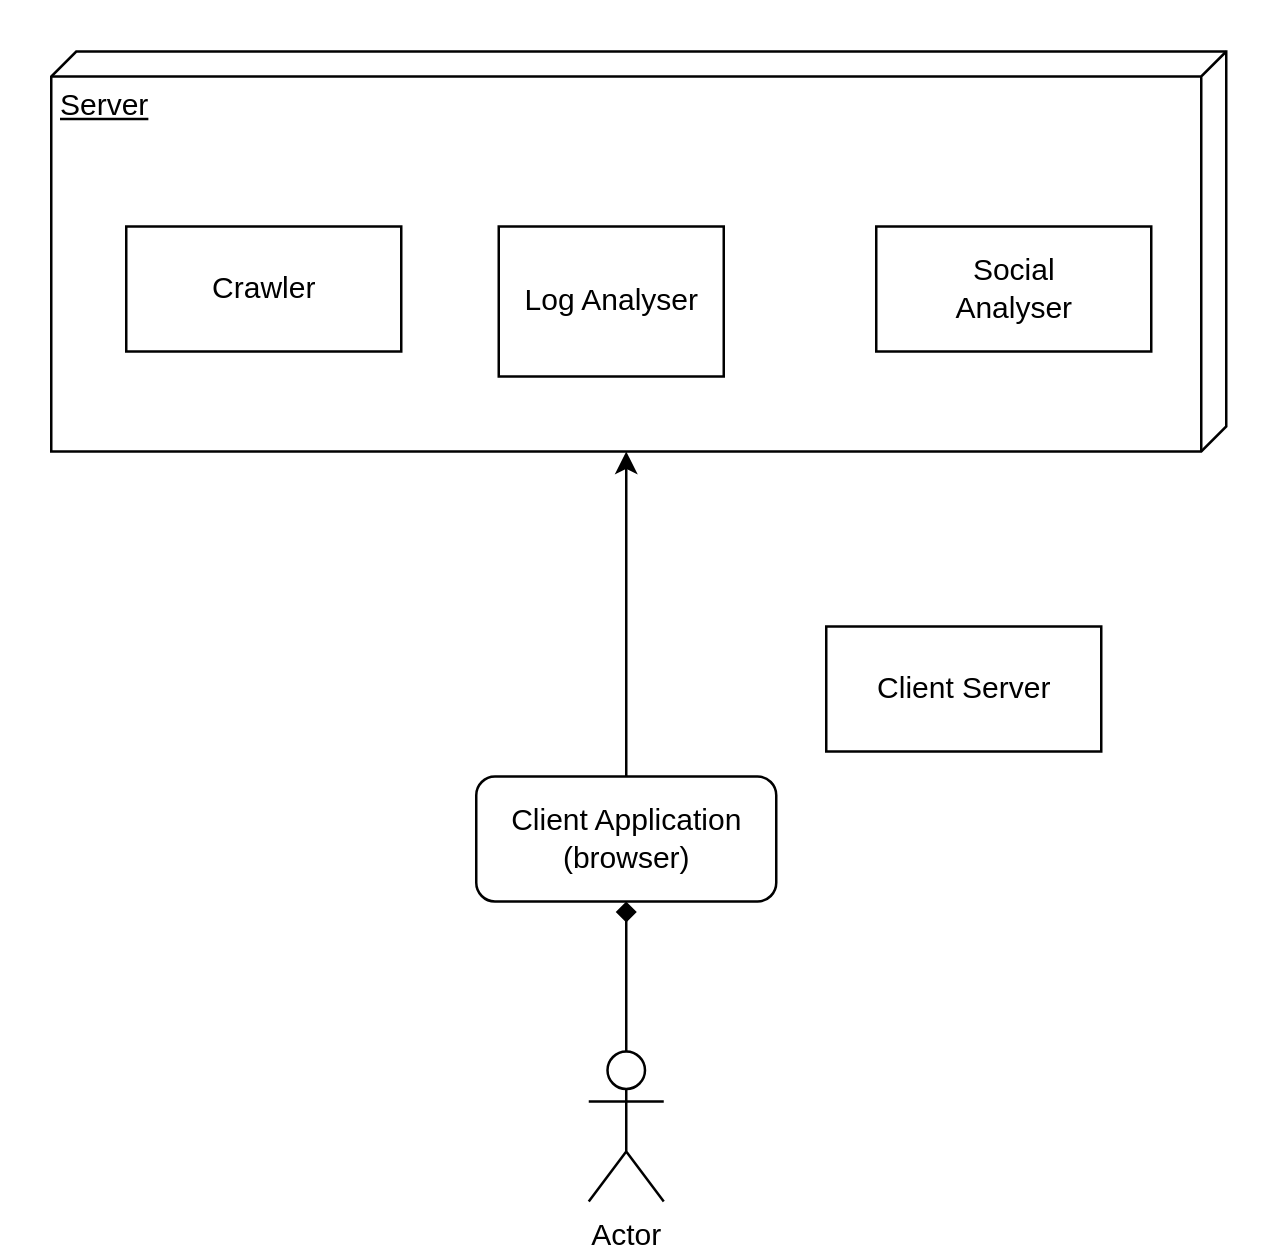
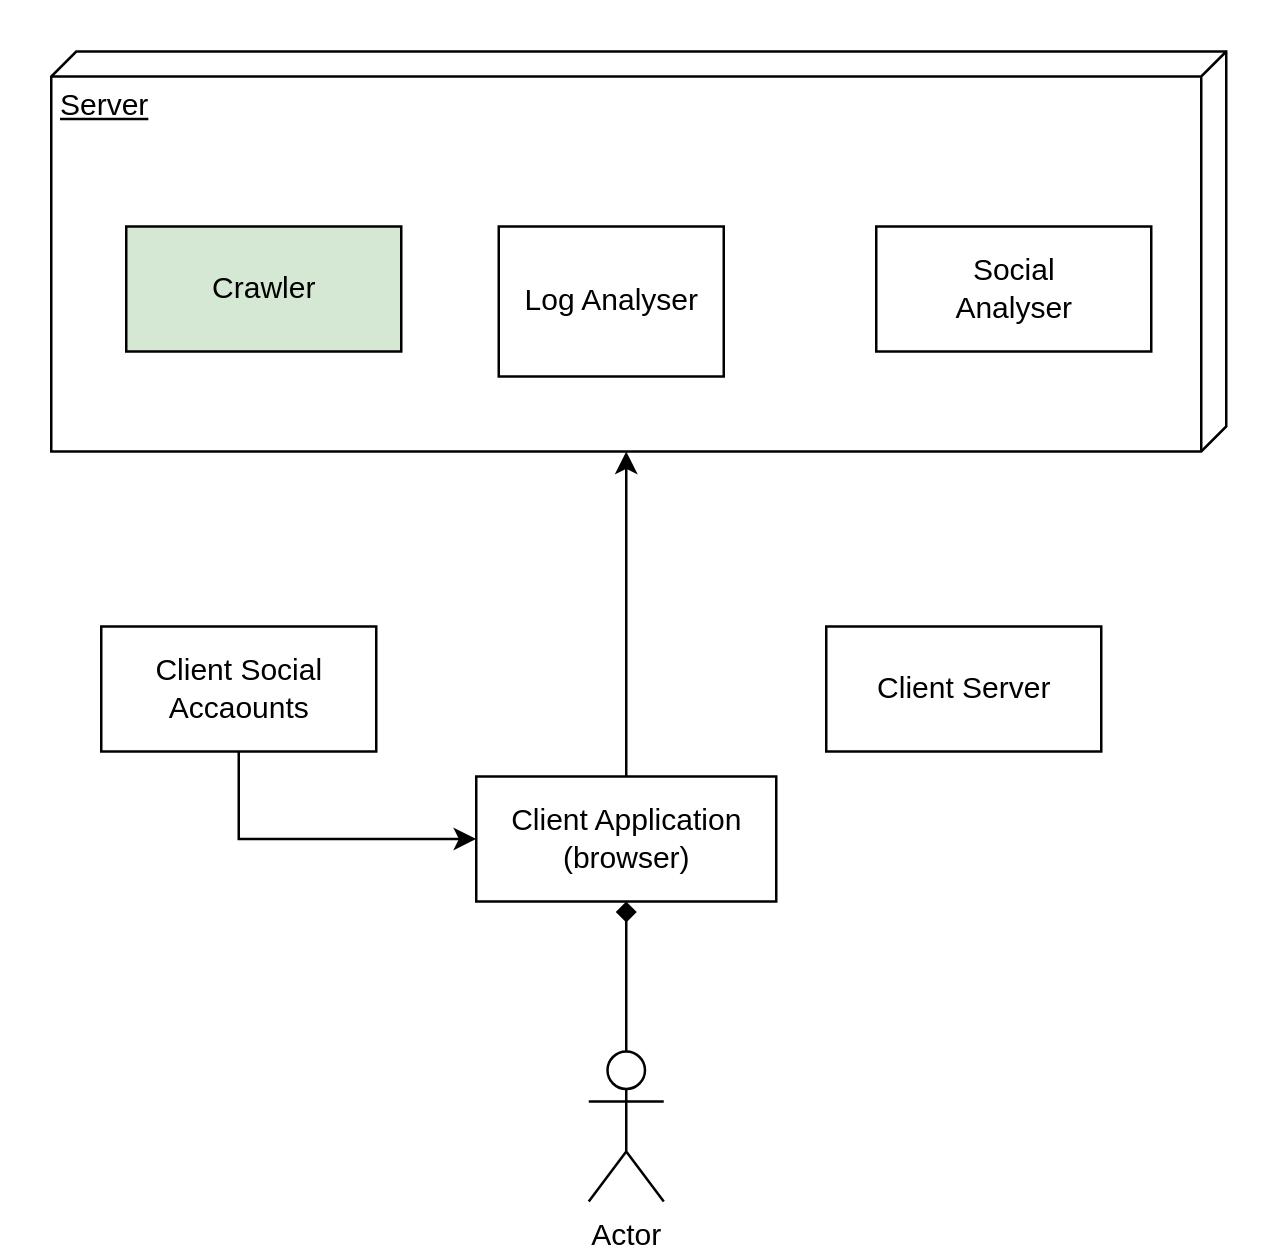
node "Crawler": fillcolor #ffffff -> #d5e8d4
node "Client Social Accaounts": added
edge "Client Social Accaounts" -> "Client Application (browser)": added
node "Client Application (browser)": shape rounded rectangle -> rectangle
